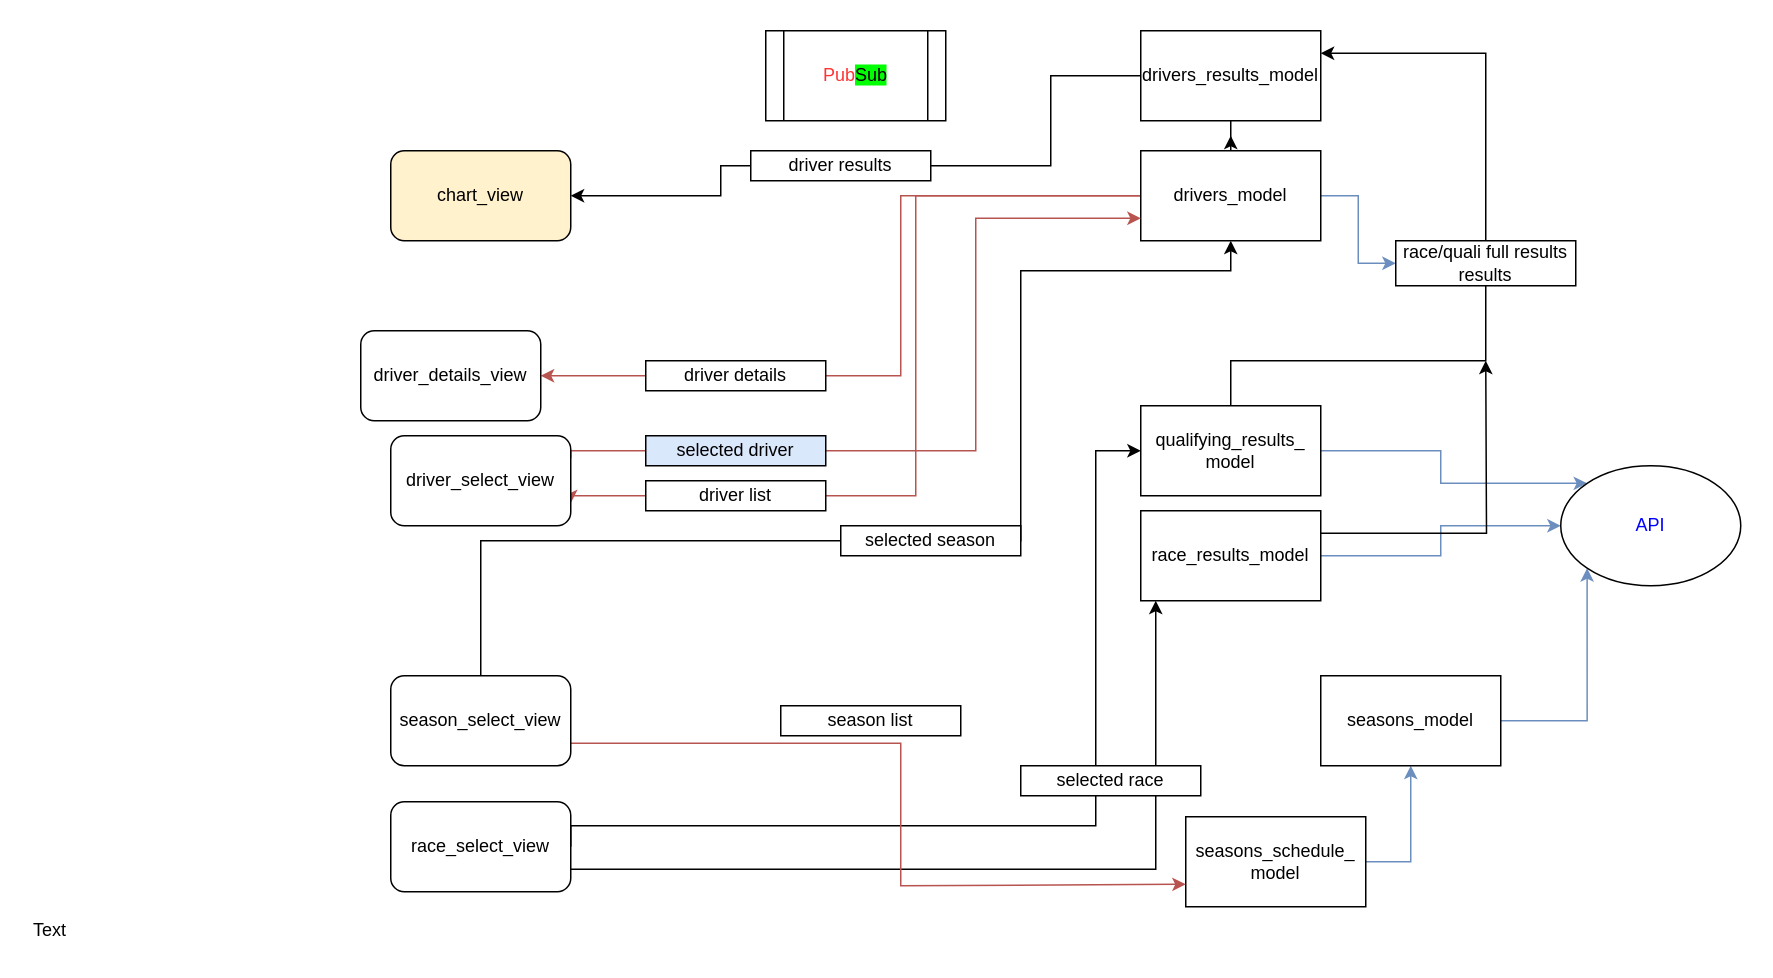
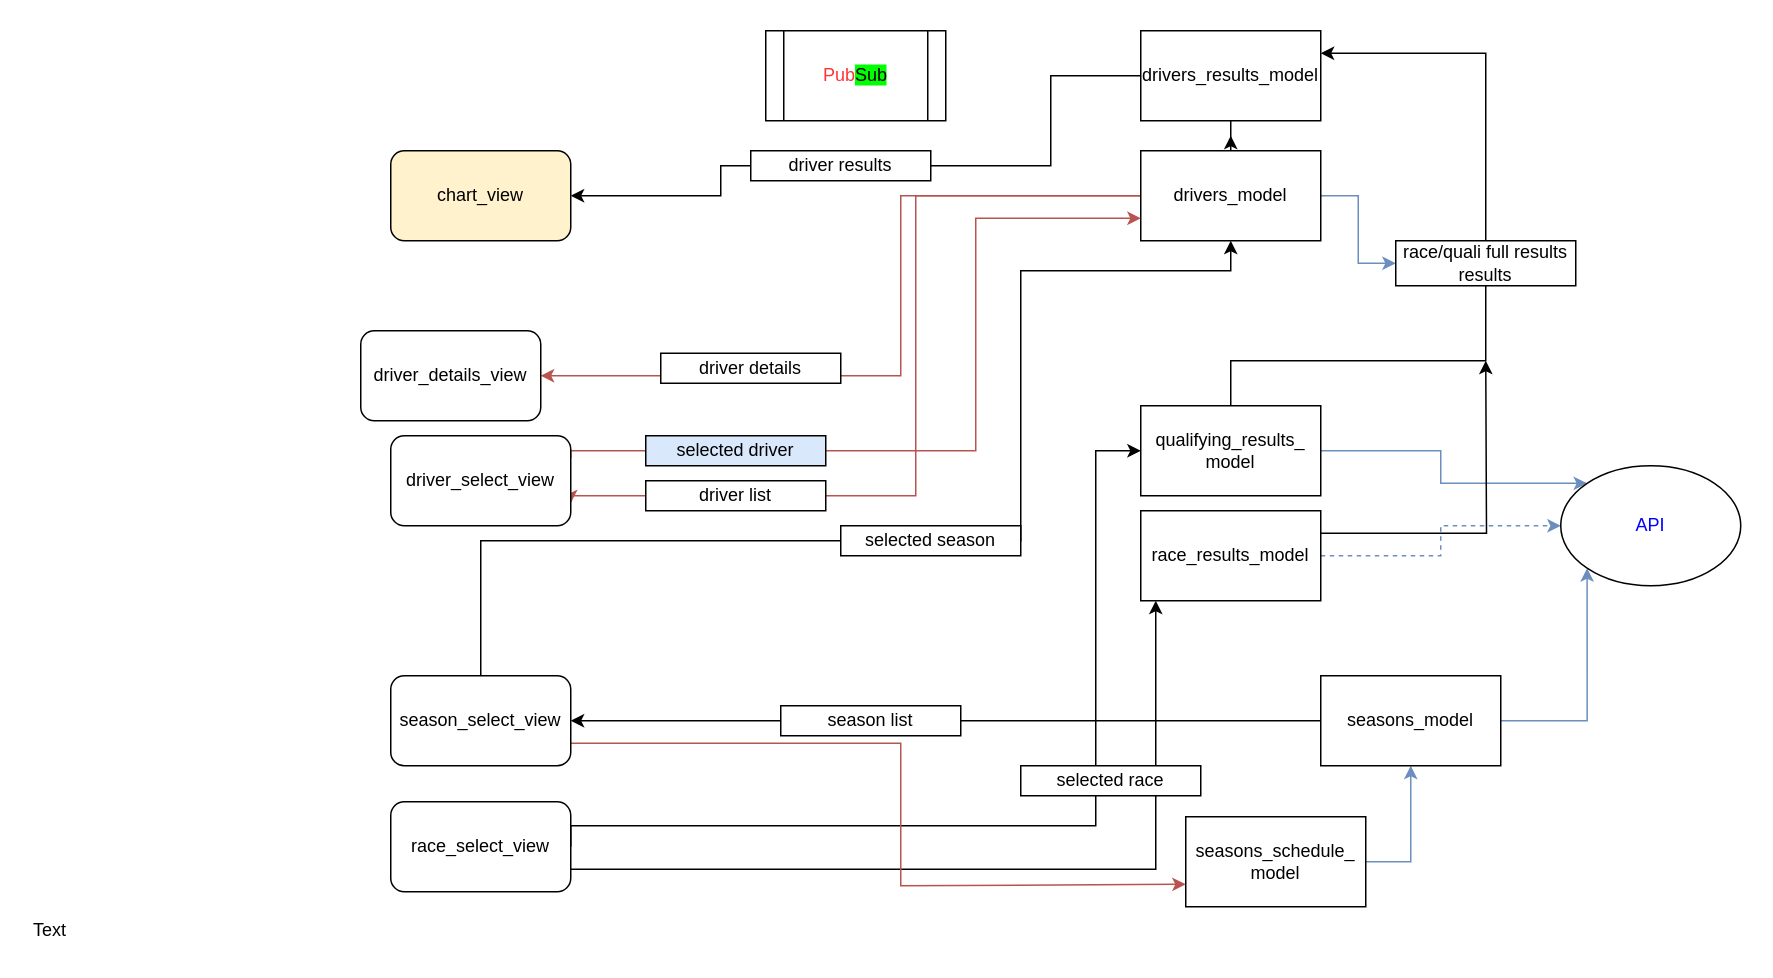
node "driver details": moved (736, 376) -> (751, 368)
edge "race_results_model" -> "API": style solid -> dashed
edge "seasons_model" -> "season_select_view": added
